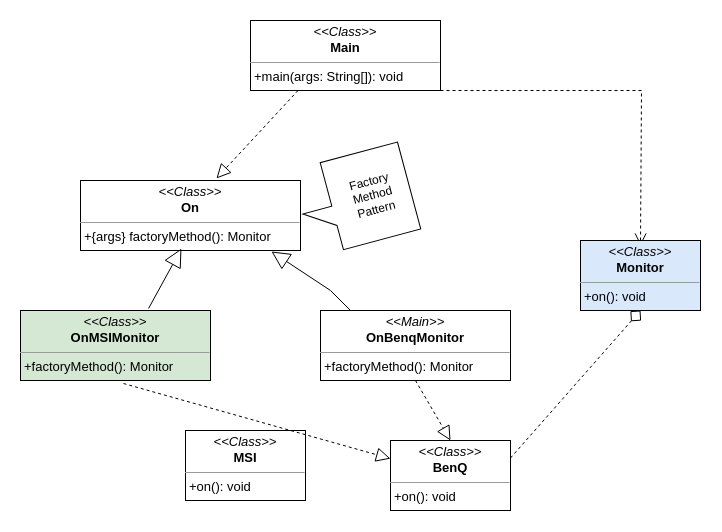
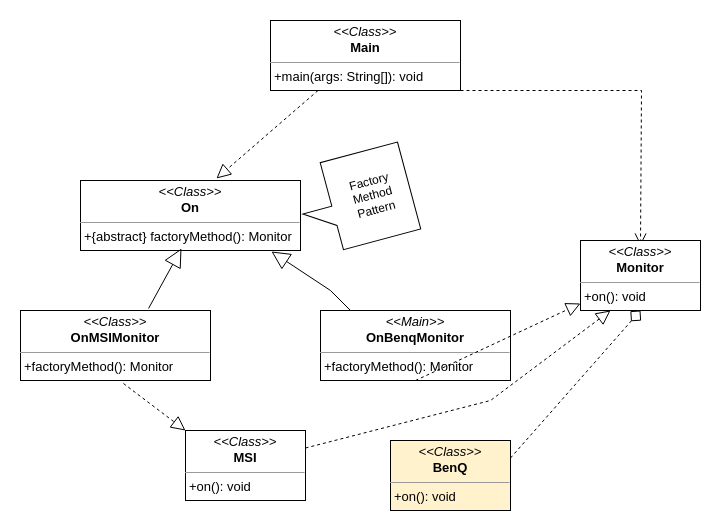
node "<<Class>> Main +main(args: String[]): void": moved (346, 56) -> (366, 56)
node "<<Class>> On +{args} factoryMethod(): Monitor": label "<<Class>> On +{args} factoryMethod(): Monitor" -> "<<Class>> On +{abstract} factoryMethod(): Monitor"
node "<<Class>> Monitor +on(): void": fillcolor #dae8fc -> #ffffff
node "<<Class>> OnMSIMonitor +factoryMethod(): Monitor": fillcolor #d5e8d4 -> #ffffff
edge "<<Main>> OnBenqMonitor +factoryMethod(): Monitor" -> "<<Class>> BenQ +on(): void": now "<<Main>> OnBenqMonitor +factoryMethod(): Monitor" -> "<<Class>> Monitor +on(): void"
edge "<<Class>> MSI +on(): void" -> "<<Class>> Monitor +on(): void": added
edge "<<Class>> OnMSIMonitor +factoryMethod(): Monitor" -> "<<Class>> BenQ +on(): void": now "<<Class>> OnMSIMonitor +factoryMethod(): Monitor" -> "<<Class>> MSI +on(): void"
node "<<Class>> BenQ +on(): void": fillcolor #ffffff -> #fff2cc
